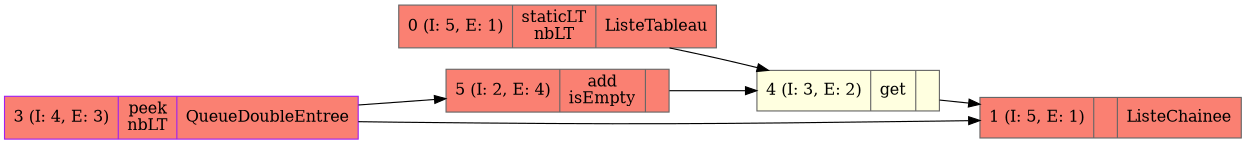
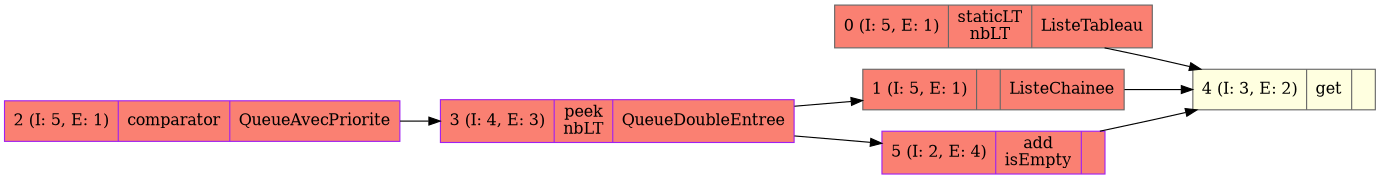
node "5 (I: 2, E: 4)": color gray40 -> purple
edge "4 (I: 3, E: 2)" -> "1 (I: 5, E: 1)": reversed
node "2 (I: 5, E: 1)": added
